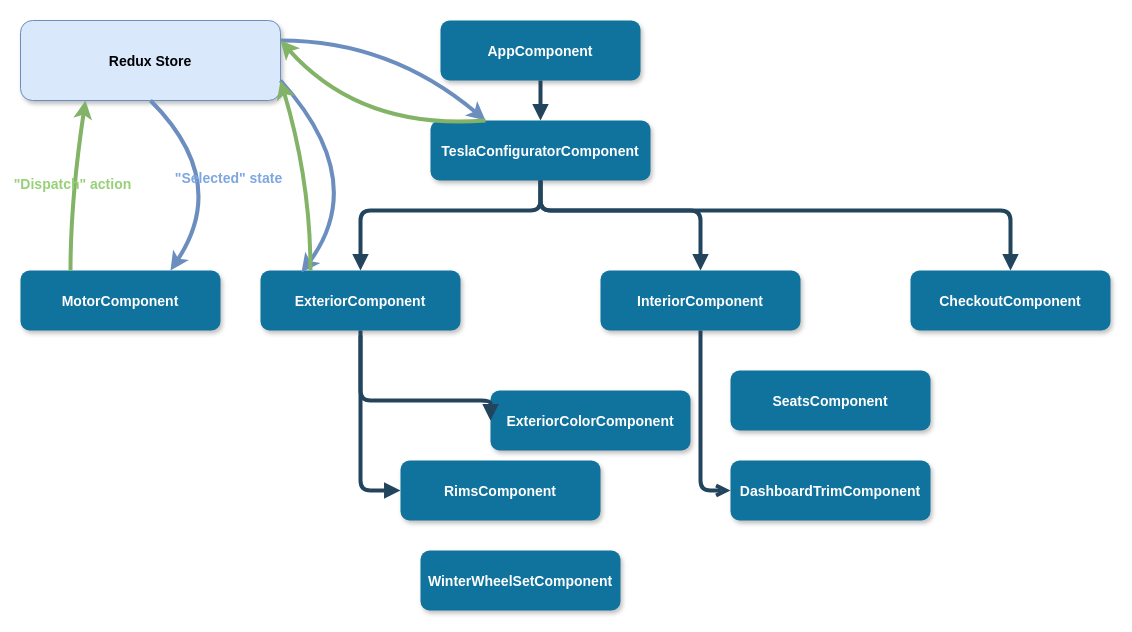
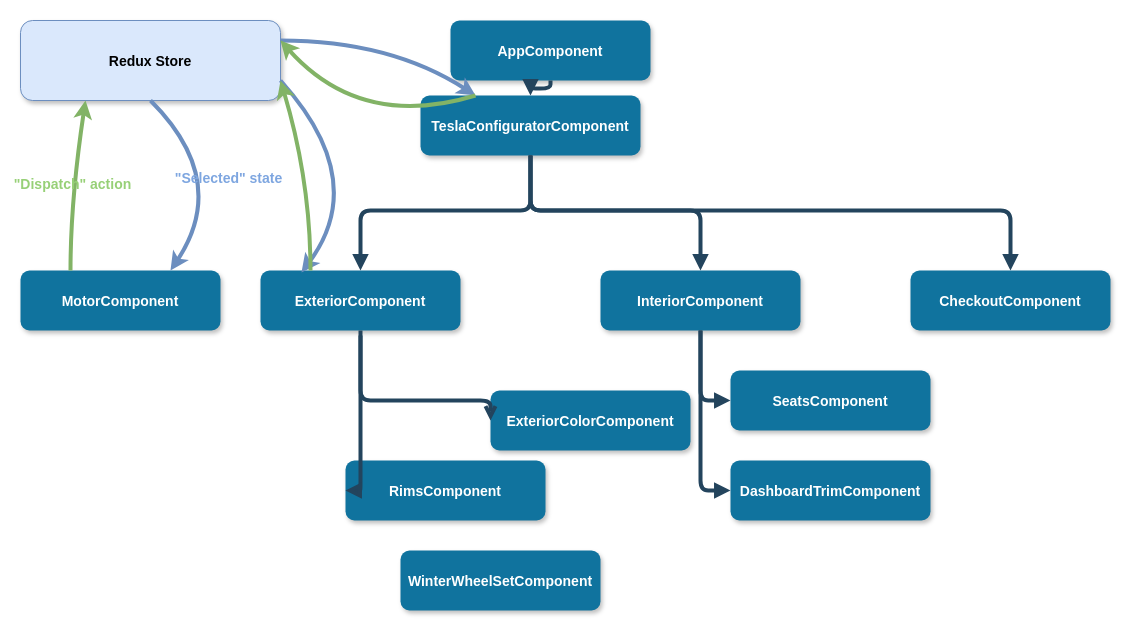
node "AppComponent": moved (541, 51) -> (551, 51)
node "TeslaConfiguratorComponent": moved (541, 151) -> (531, 126)
edge "ExteriorComponent" -> "ExteriorColorComponent": arrowhead block -> open
edge "InteriorComponent" -> "SeatsComponent": added
edge "InteriorComponent" -> "DashboardTrimComponent": arrowhead open -> block
node "RimsComponent": moved (501, 491) -> (446, 491)
node "WinterWheelSetComponent": moved (521, 581) -> (501, 581)
